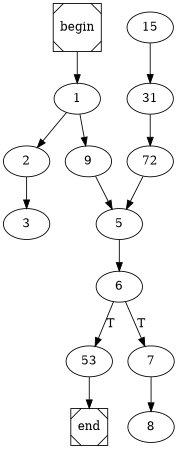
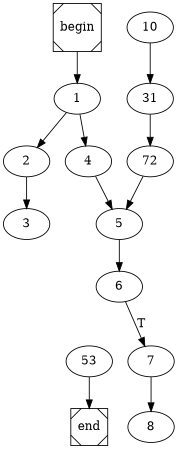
node "15": label "15" -> "10"
node "9": label "9" -> "4"
edge "6" -> "53": removed, label "T"
